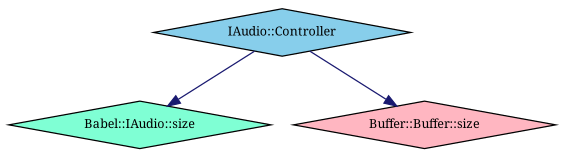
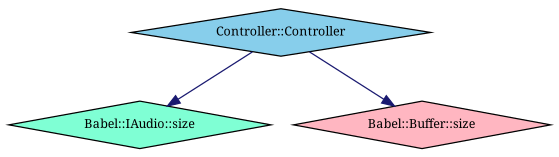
node "IAudio::Controller": label "IAudio::Controller" -> "Controller::Controller"
node "Buffer::Buffer::size": label "Buffer::Buffer::size" -> "Babel::Buffer::size"
